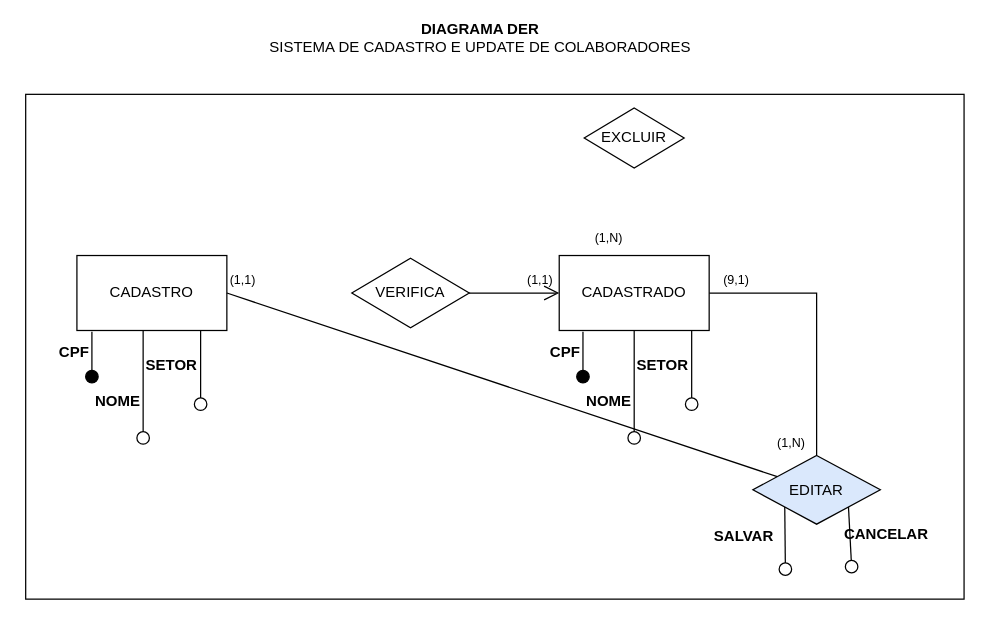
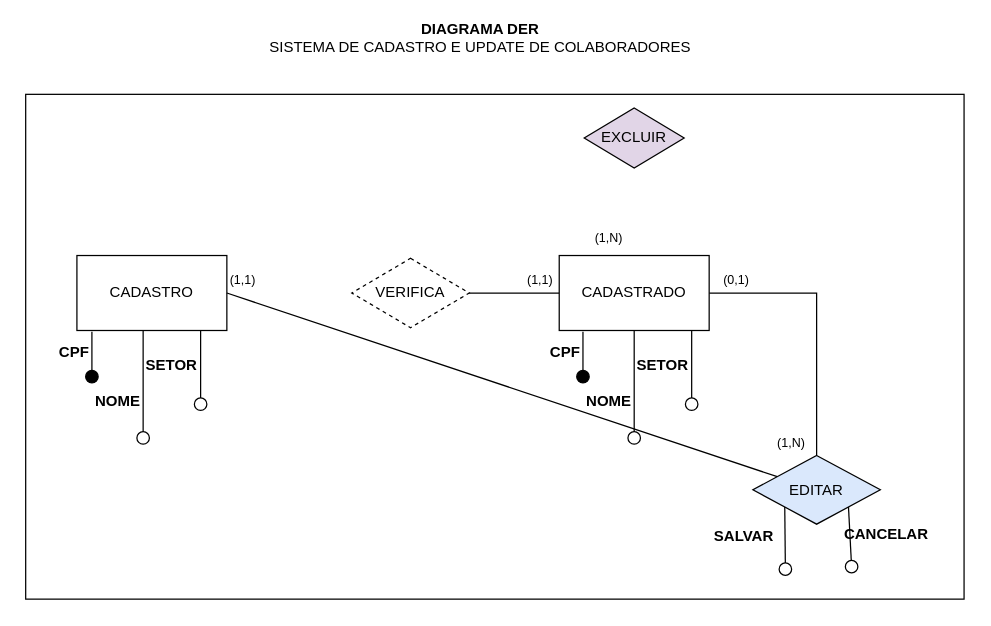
node "EXCLUIR": fillcolor #ffffff -> #e1d5e7
node "(9,1)": label "(9,1)" -> "(0,1)"
node "VERIFICA": style solid -> dashed
edge "VERIFICA" -> "CADASTRADO": arrowhead open -> none
